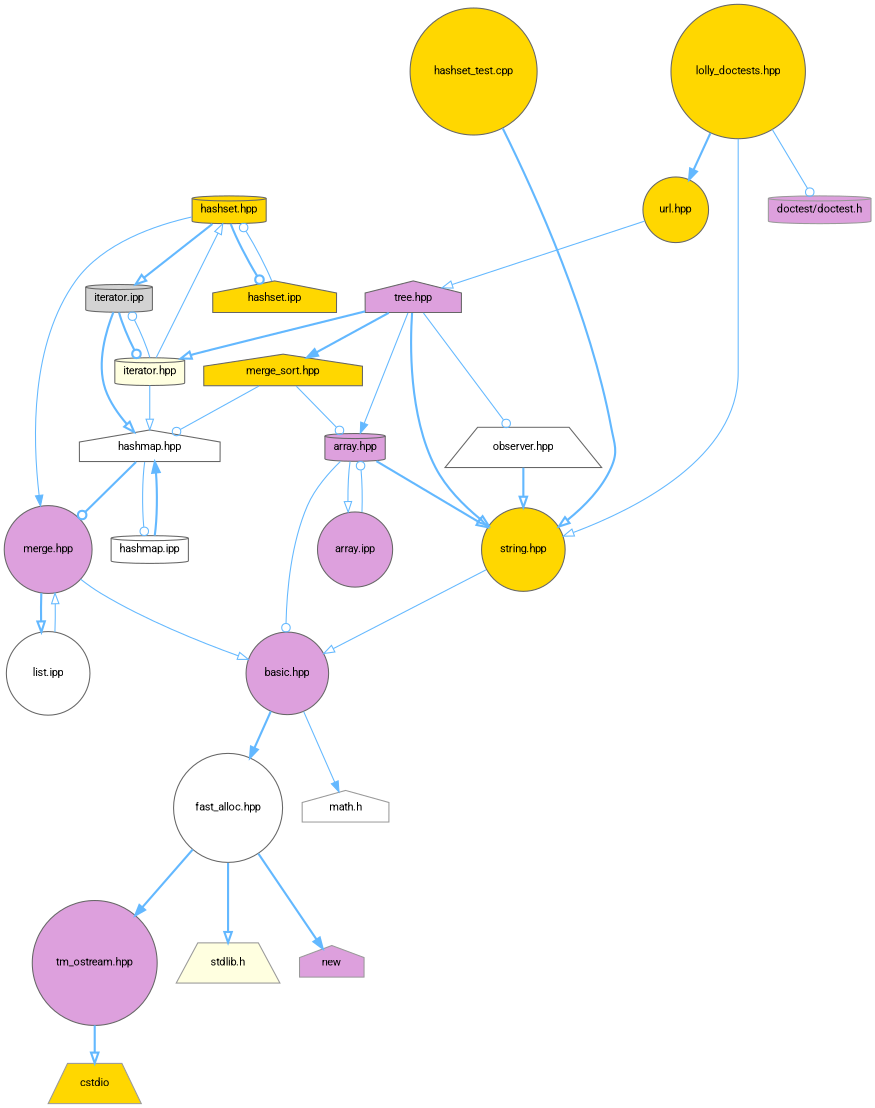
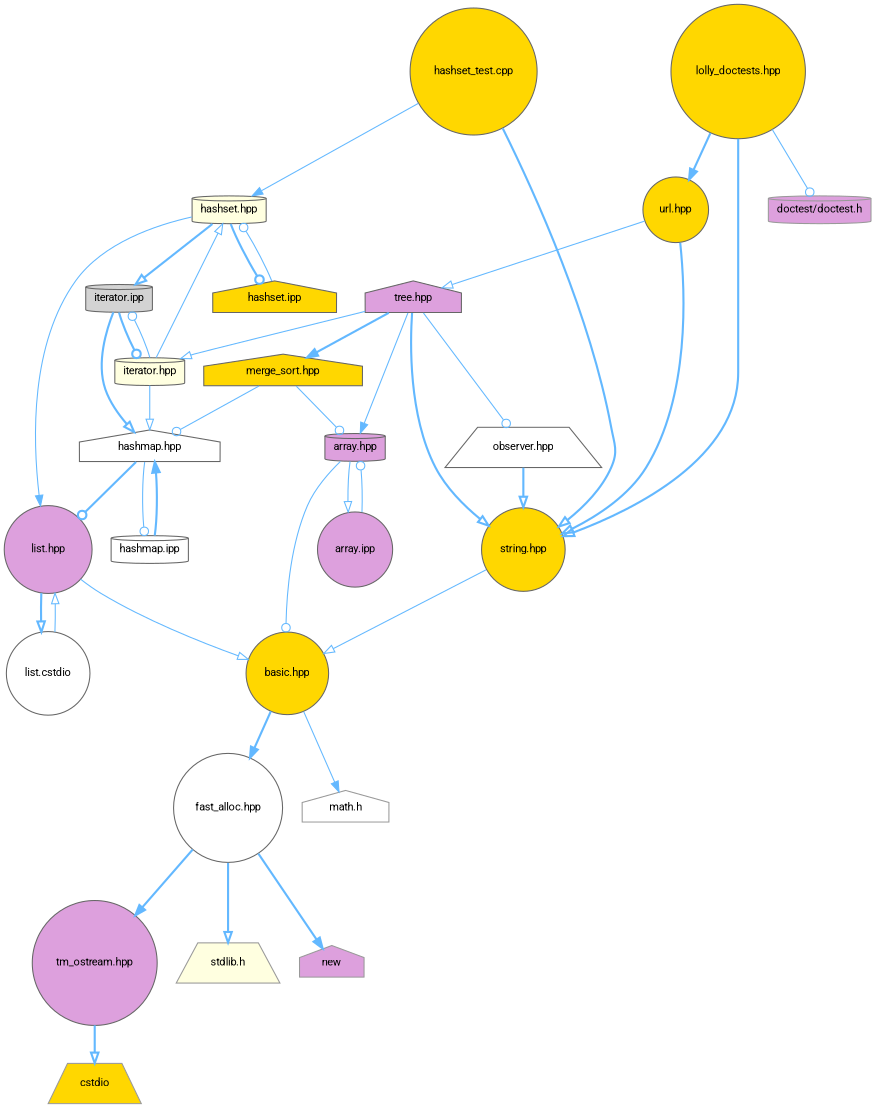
edge "hashset_test.cpp" -> "hashset.hpp": added
node "hashset.hpp": fillcolor gold -> lightyellow
edge "tree.hpp" -> "iterator.hpp": style bold -> solid
edge "lolly_doctests.hpp" -> "string.hpp": style solid -> bold
edge "array.hpp" -> "string.hpp": now "url.hpp" -> "string.hpp"
node "merge.hpp": label "merge.hpp" -> "list.hpp"
node "list.ipp": label "list.ipp" -> "list.cstdio"
node "basic.hpp": fillcolor plum -> gold
